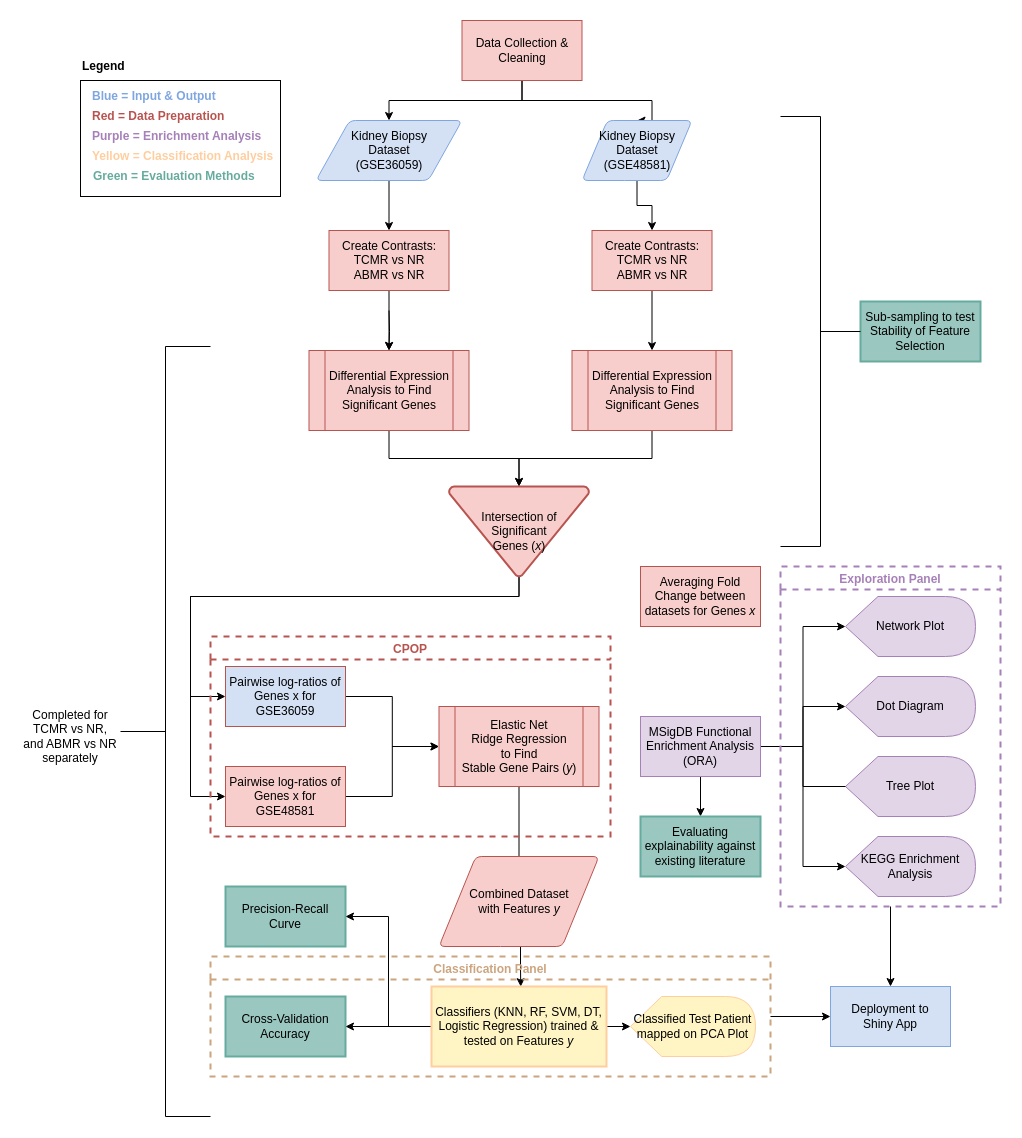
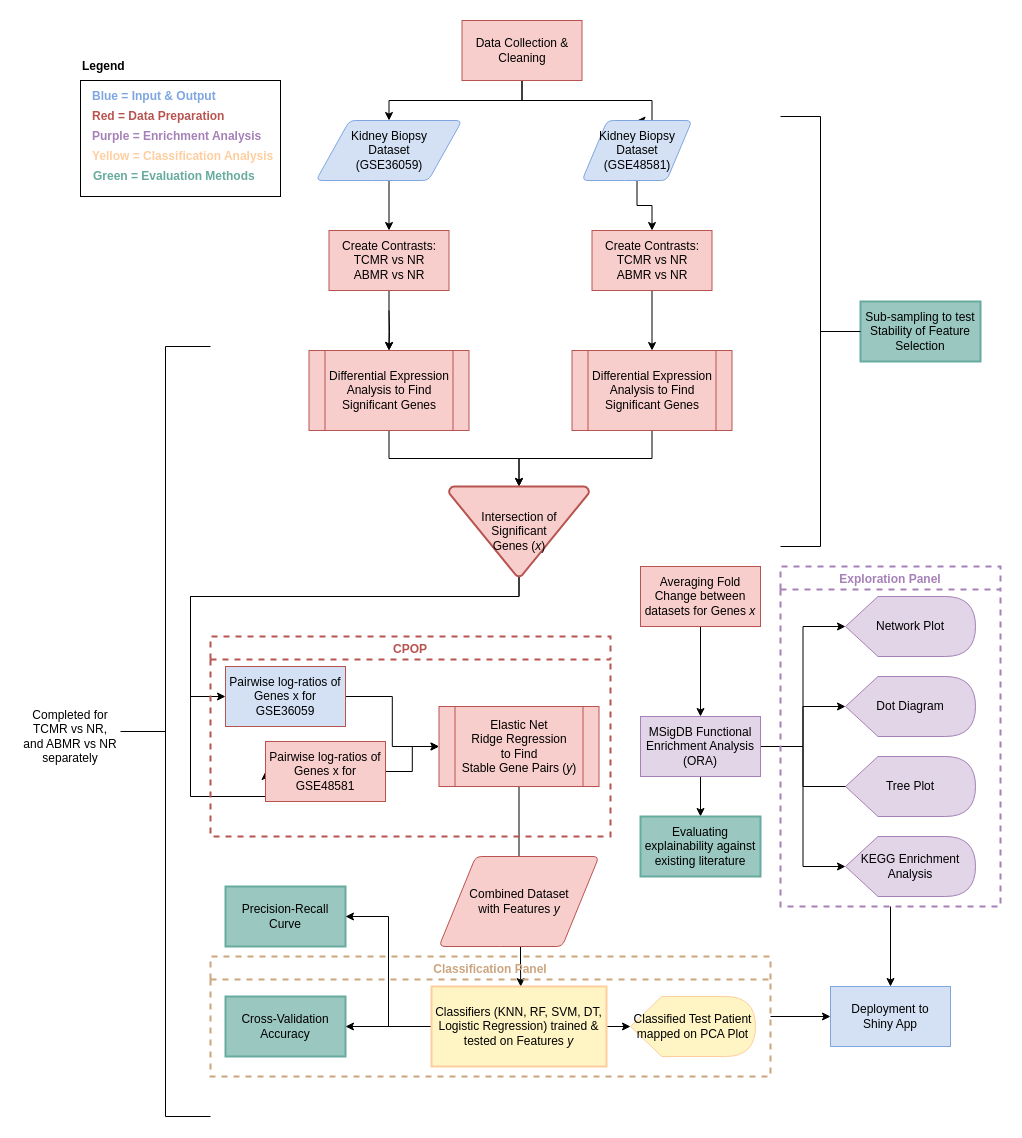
edge "Averaging Fold Change between datasets for Genes x" -> "MSigDB Functional Enrichment Analysis (ORA)": added
node "Pairwise log-ratios of Genes x for GSE48581": moved (286, 797) -> (326, 772)
